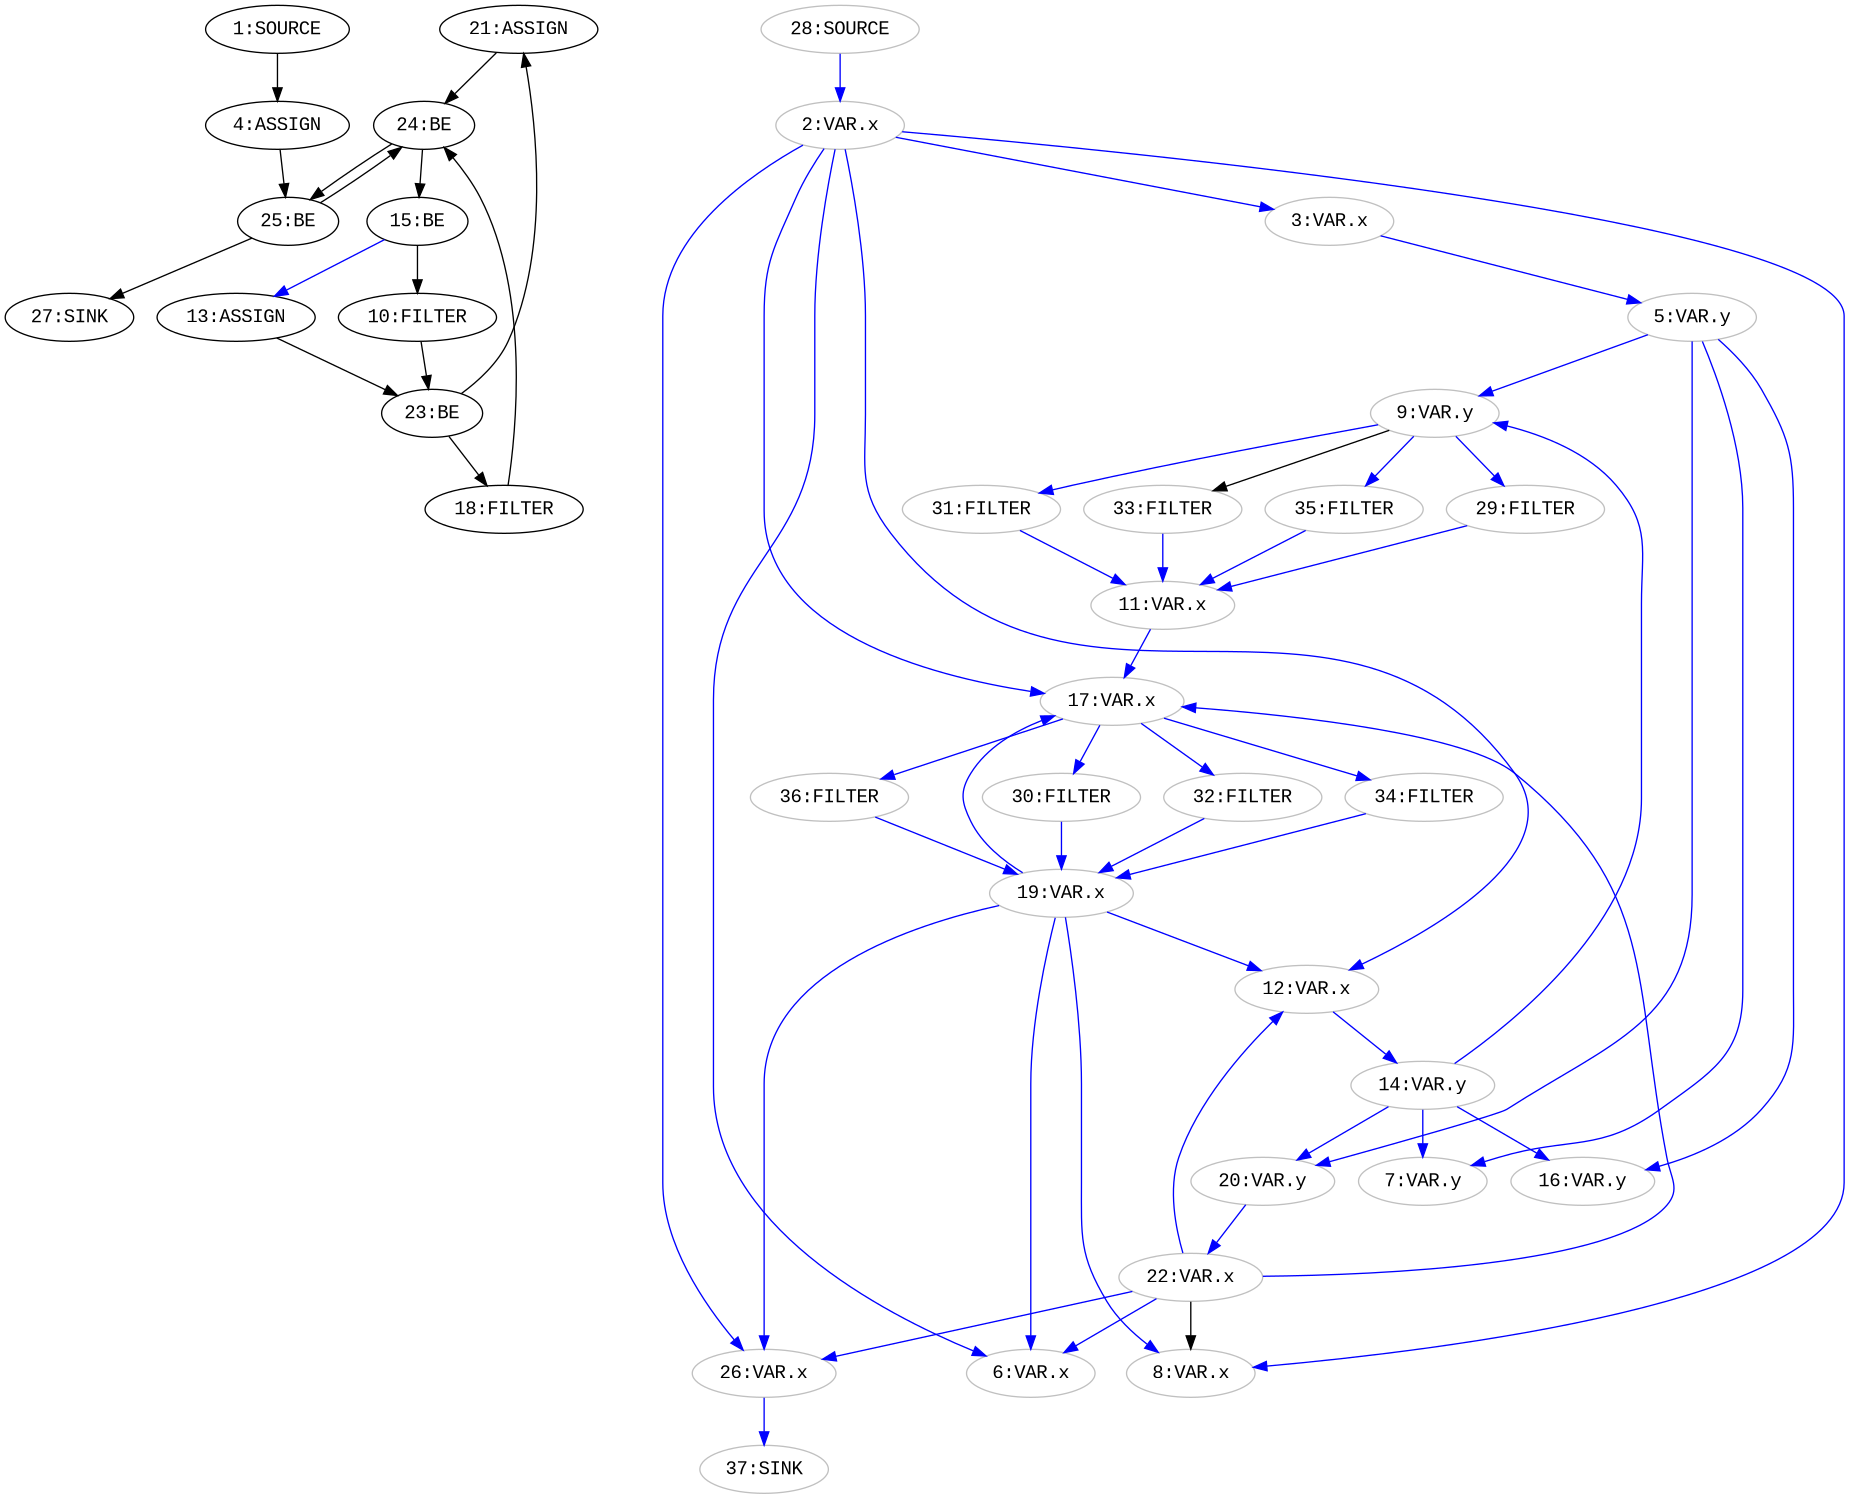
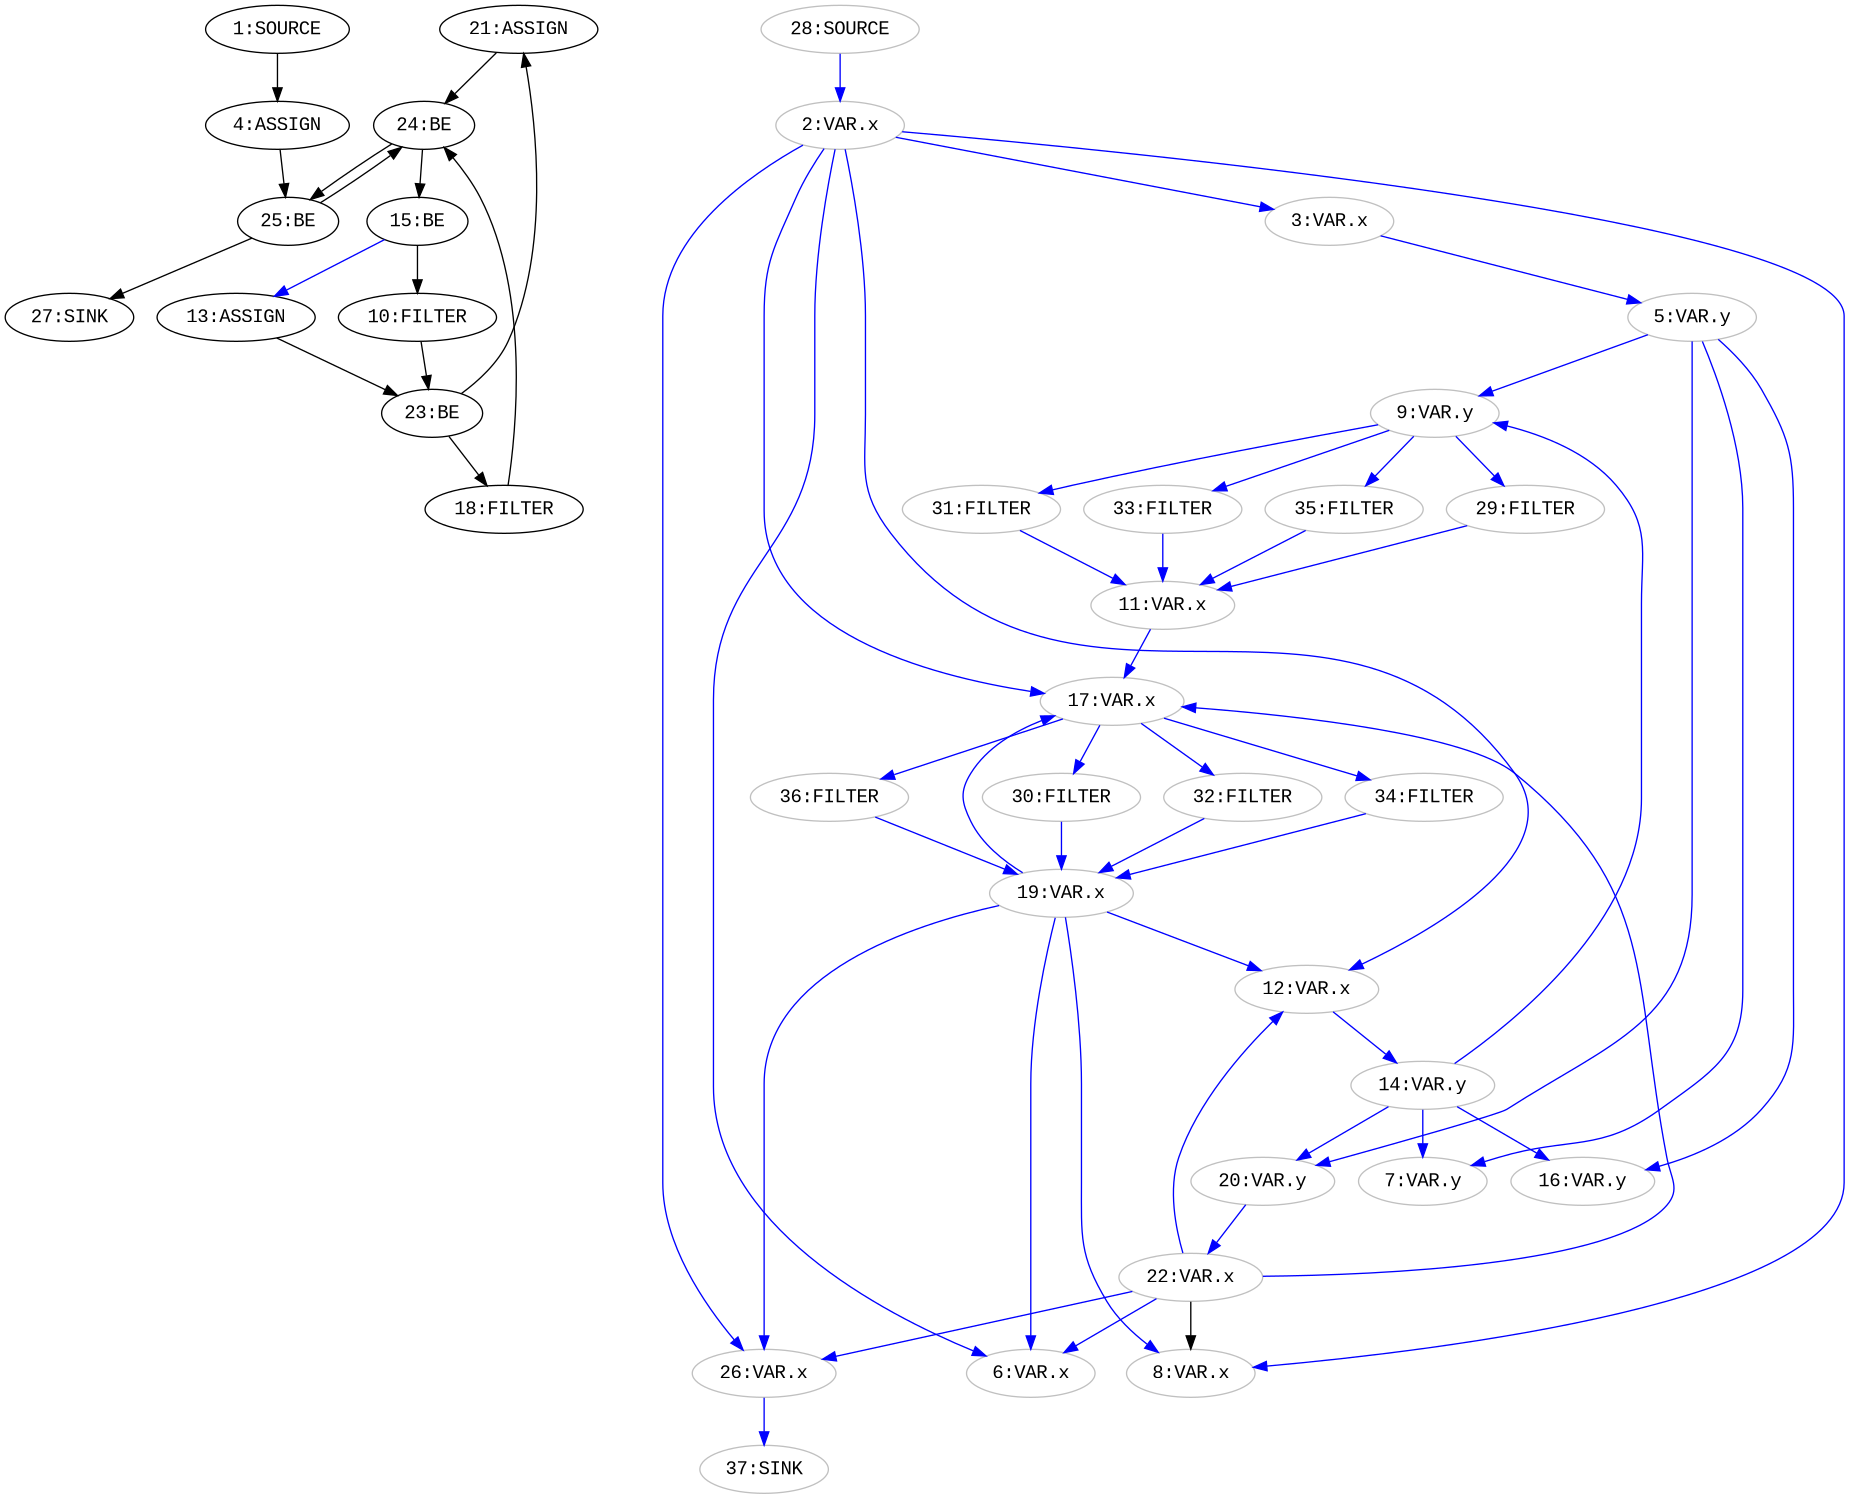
edge "9:VAR.y" -> "33:FILTER": color black -> blue
